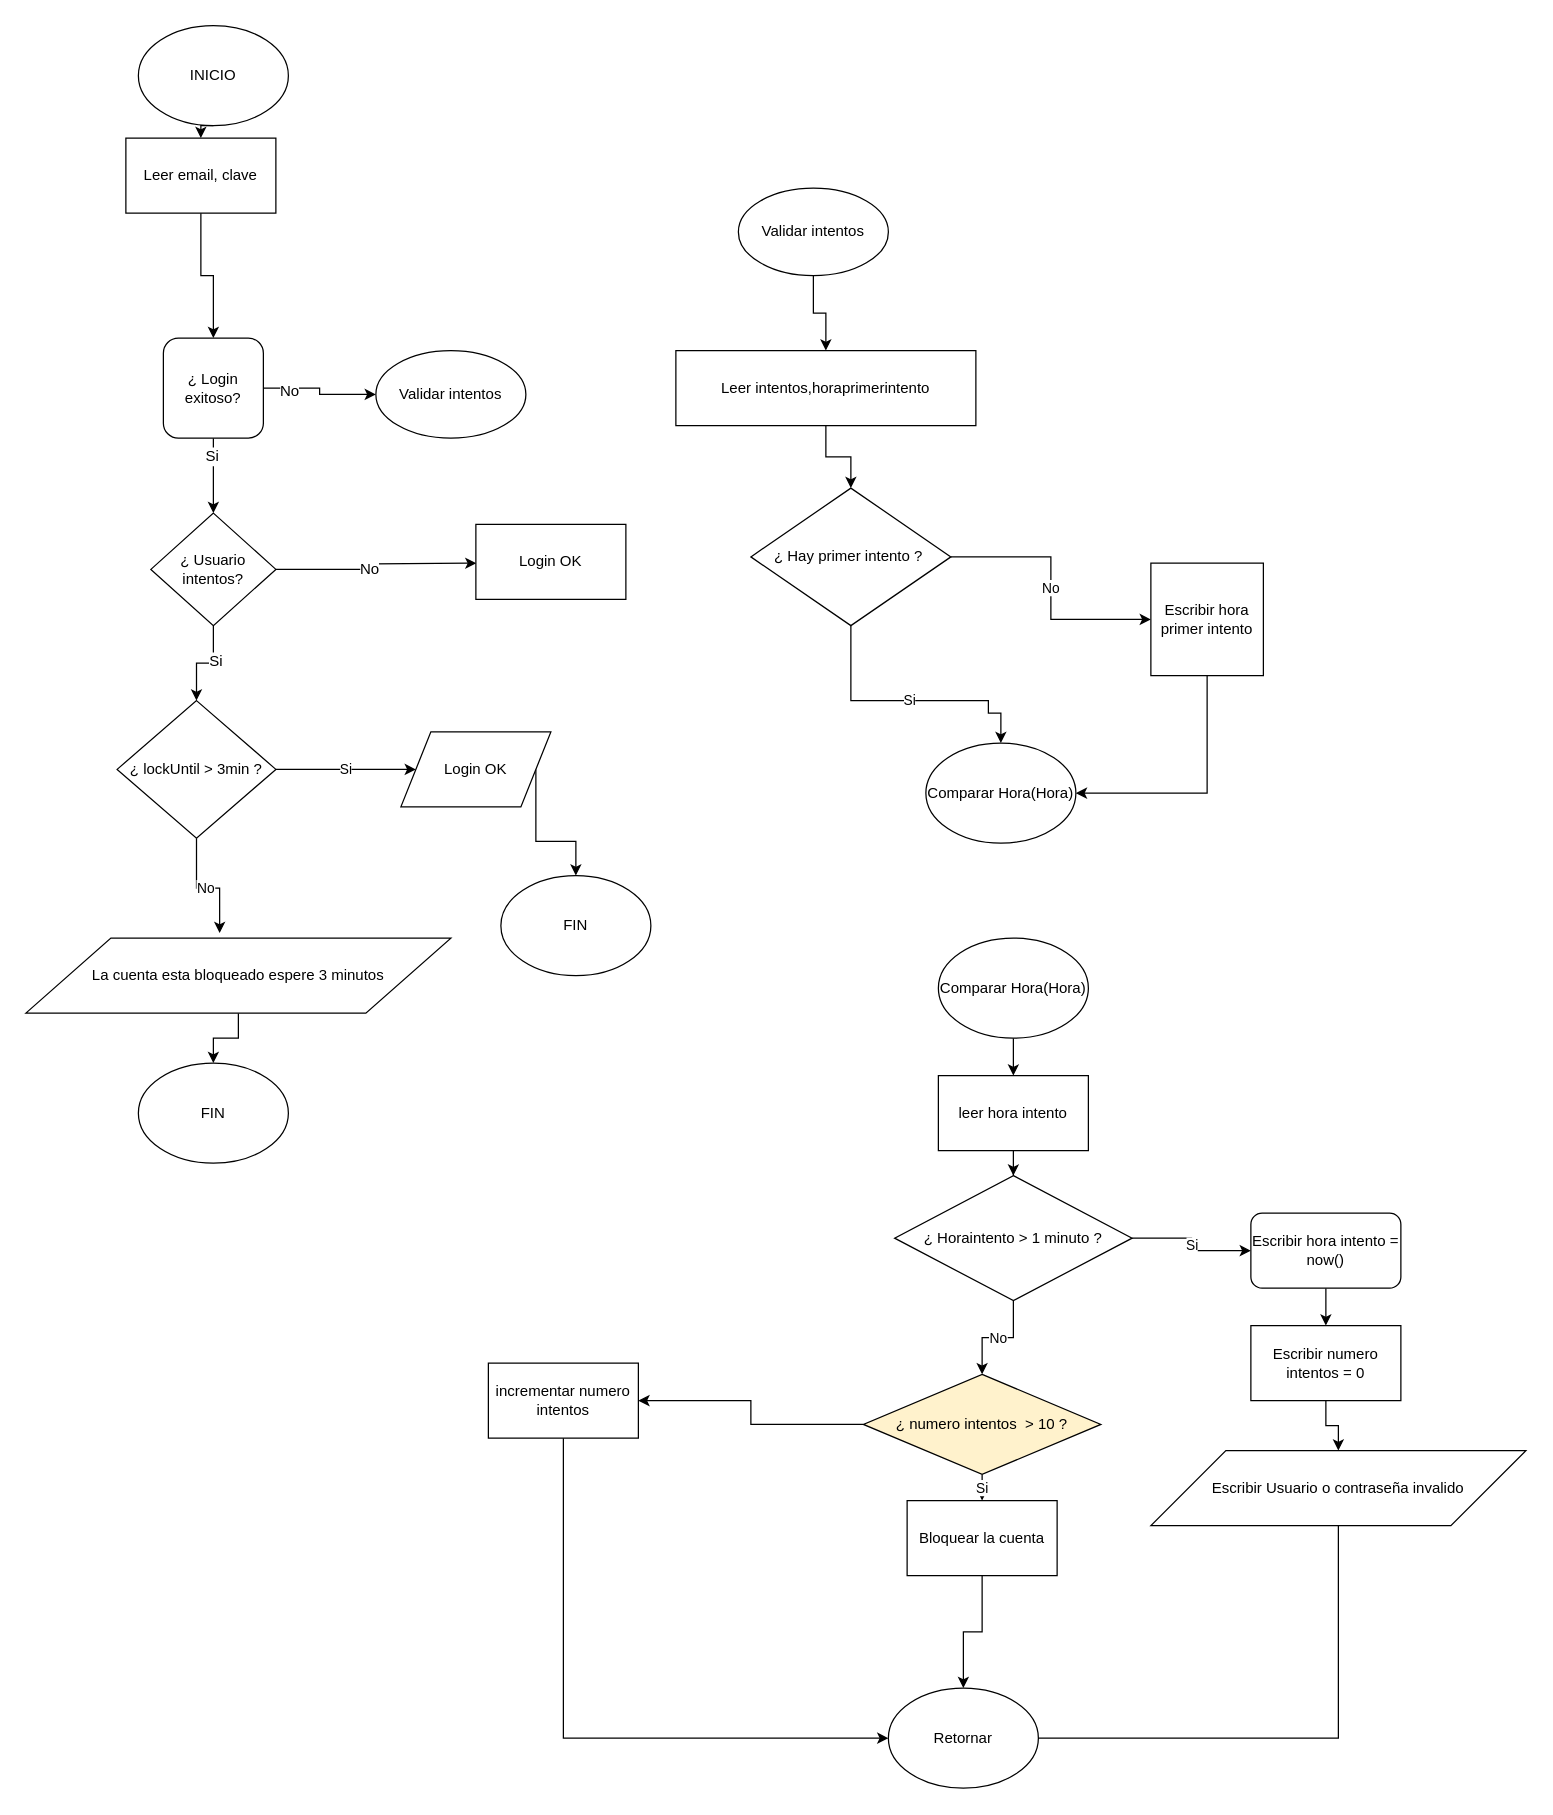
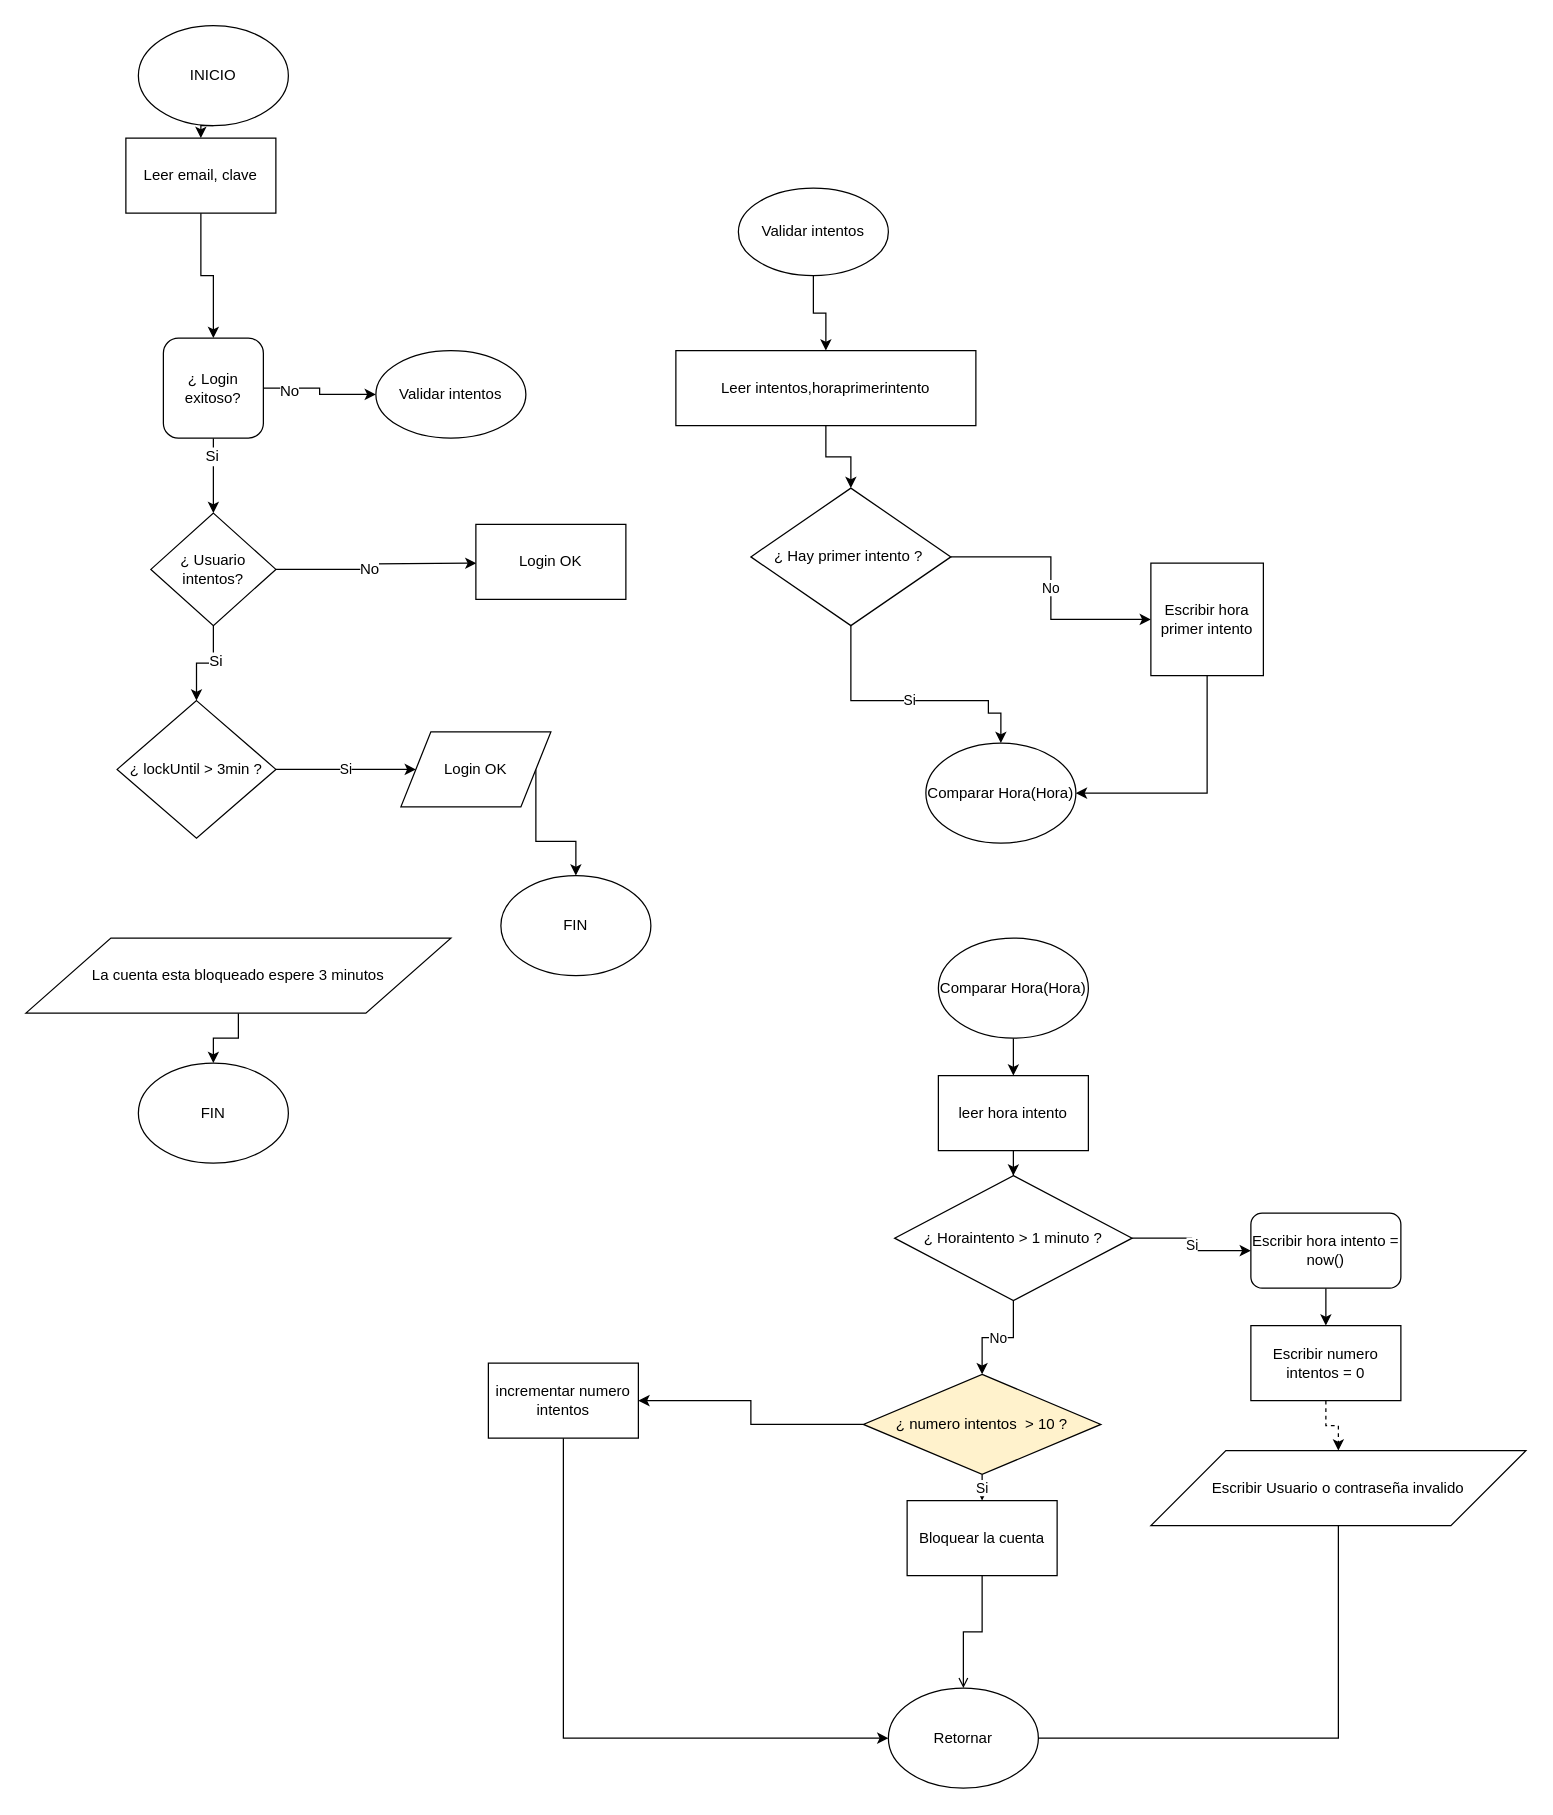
edge "¿ lockUntil > 3min ?" -> "La cuenta esta bloqueado espere 3 minutos": removed, label "No"
edge "Escribir numero intentos = 0" -> "Escribir Usuario o contraseña invalido": style solid -> dashed
edge "Bloquear la cuenta" -> "Retornar": arrowhead classic -> open
